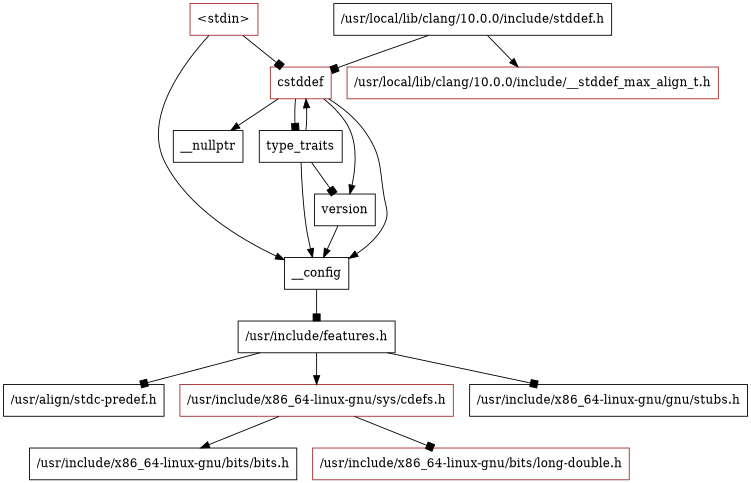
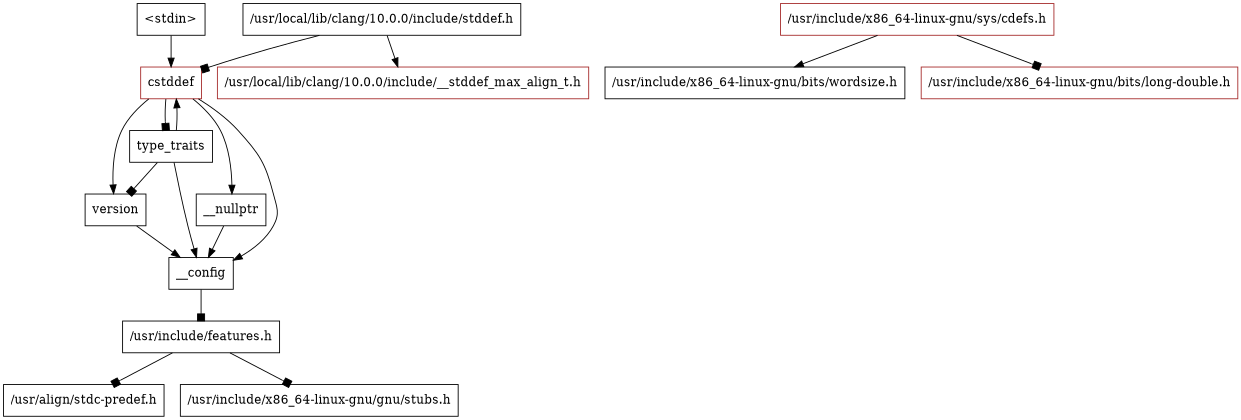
node "<stdin>": color brown -> black
edge "<stdin>" -> "cstddef": arrowhead box -> normal
edge "<stdin>" -> "__config": now "__nullptr" -> "__config"
edge "/usr/include/features.h" -> "/usr/include/x86_64-linux-gnu/sys/cdefs.h": removed
node "/usr/include/x86_64-linux-gnu/bits/bits.h": label "/usr/include/x86_64-linux-gnu/bits/bits.h" -> "/usr/include/x86_64-linux-gnu/bits/wordsize.h"
